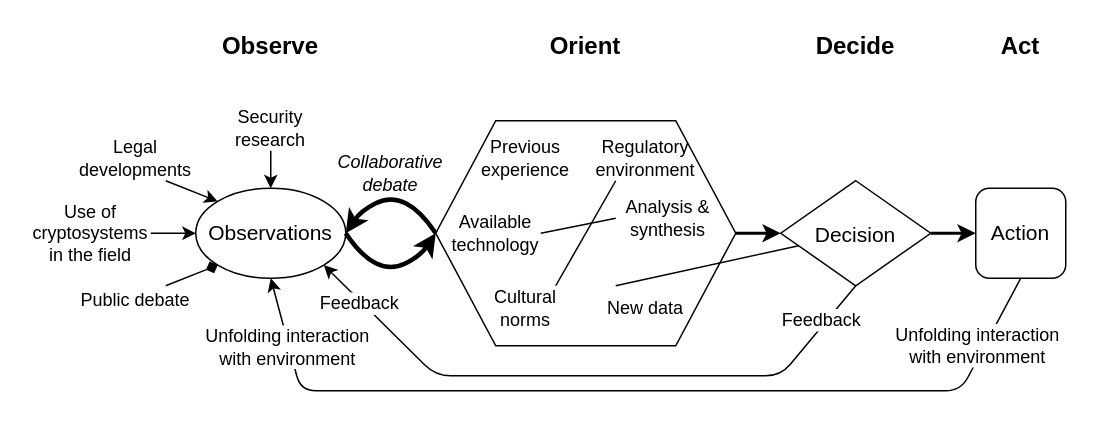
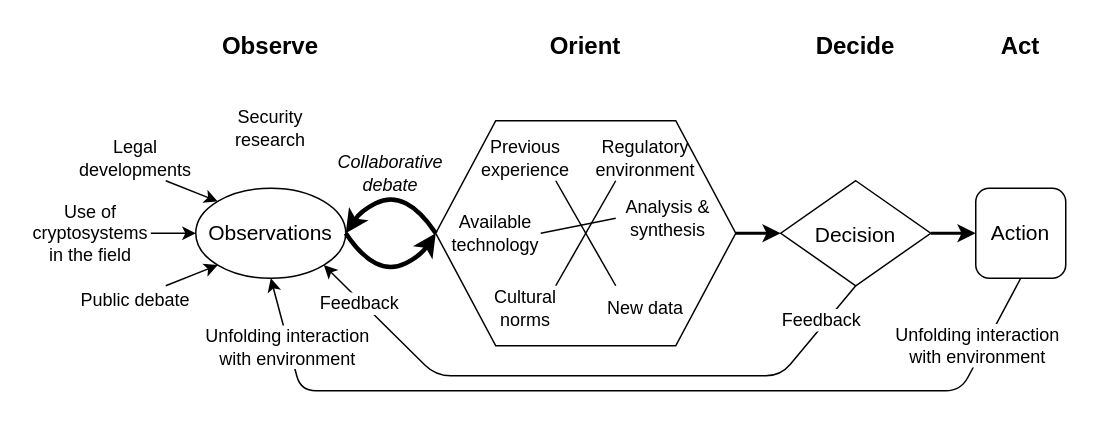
edge "Security research" -> "Observations": removed
edge "Decision" -- "New data": now "Previous experience" -- "New data"
edge "Public debate" -> "Observations": arrowhead diamond -> classic
